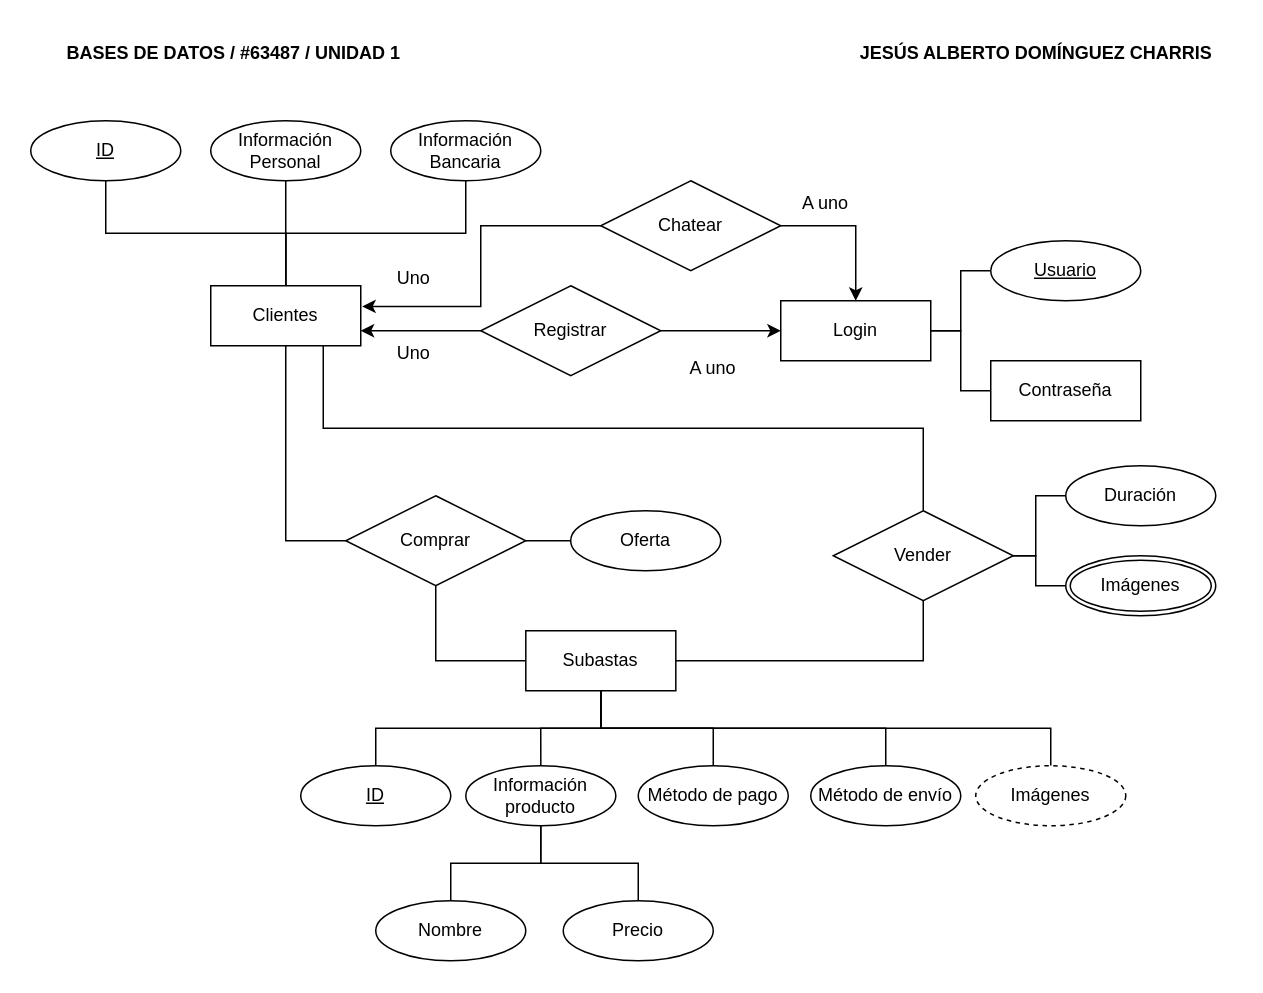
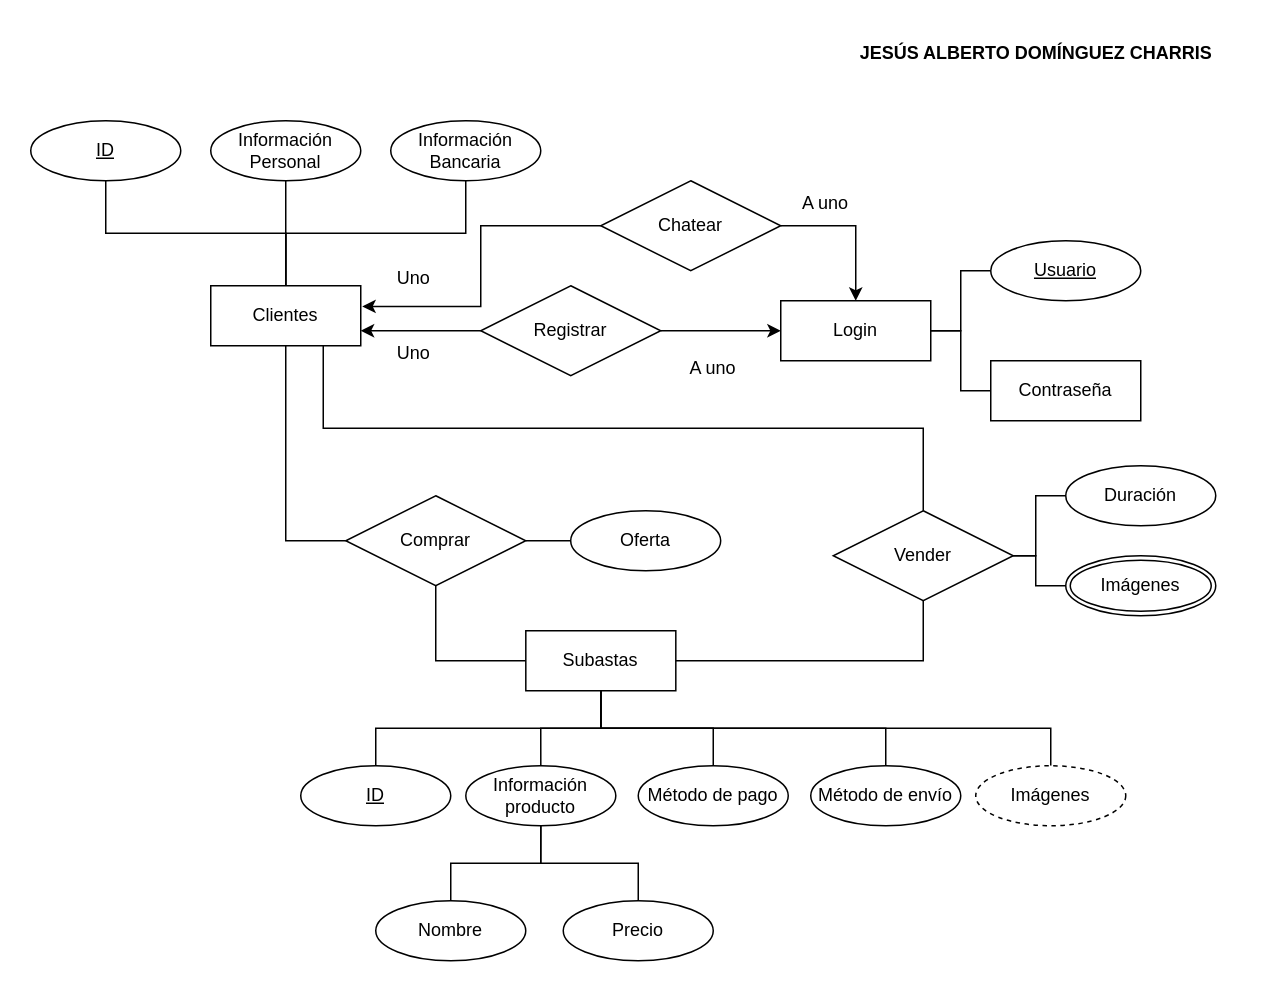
node "BASES DE DATOS / #63487 / UNIDAD 1": removed
